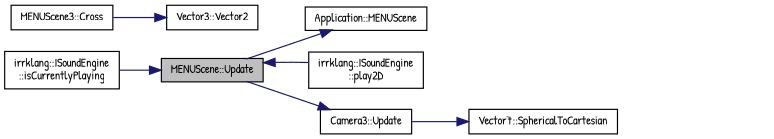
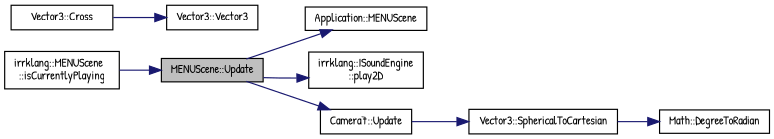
node "MENUScene3::Cross": label "MENUScene3::Cross" -> "Vector3::Cross"
node "Vector3::Vector2": label "Vector3::Vector2" -> "Vector3::Vector3"
edge "irrklang::ISoundEngine ::play2D" -> "MENUScene::Update": reversed
node "irrklang::ISoundEngine ::isCurrentlyPlaying": label "irrklang::ISoundEngine ::isCurrentlyPlaying" -> "irrklang::MENUScene ::isCurrentlyPlaying"
node "Camera3::Update": label "Camera3::Update" -> "Camera7::Update"
node "Vector7::SphericalToCartesian": label "Vector7::SphericalToCartesian" -> "Vector3::SphericalToCartesian"
node "Math::DegreeToRadian": added
